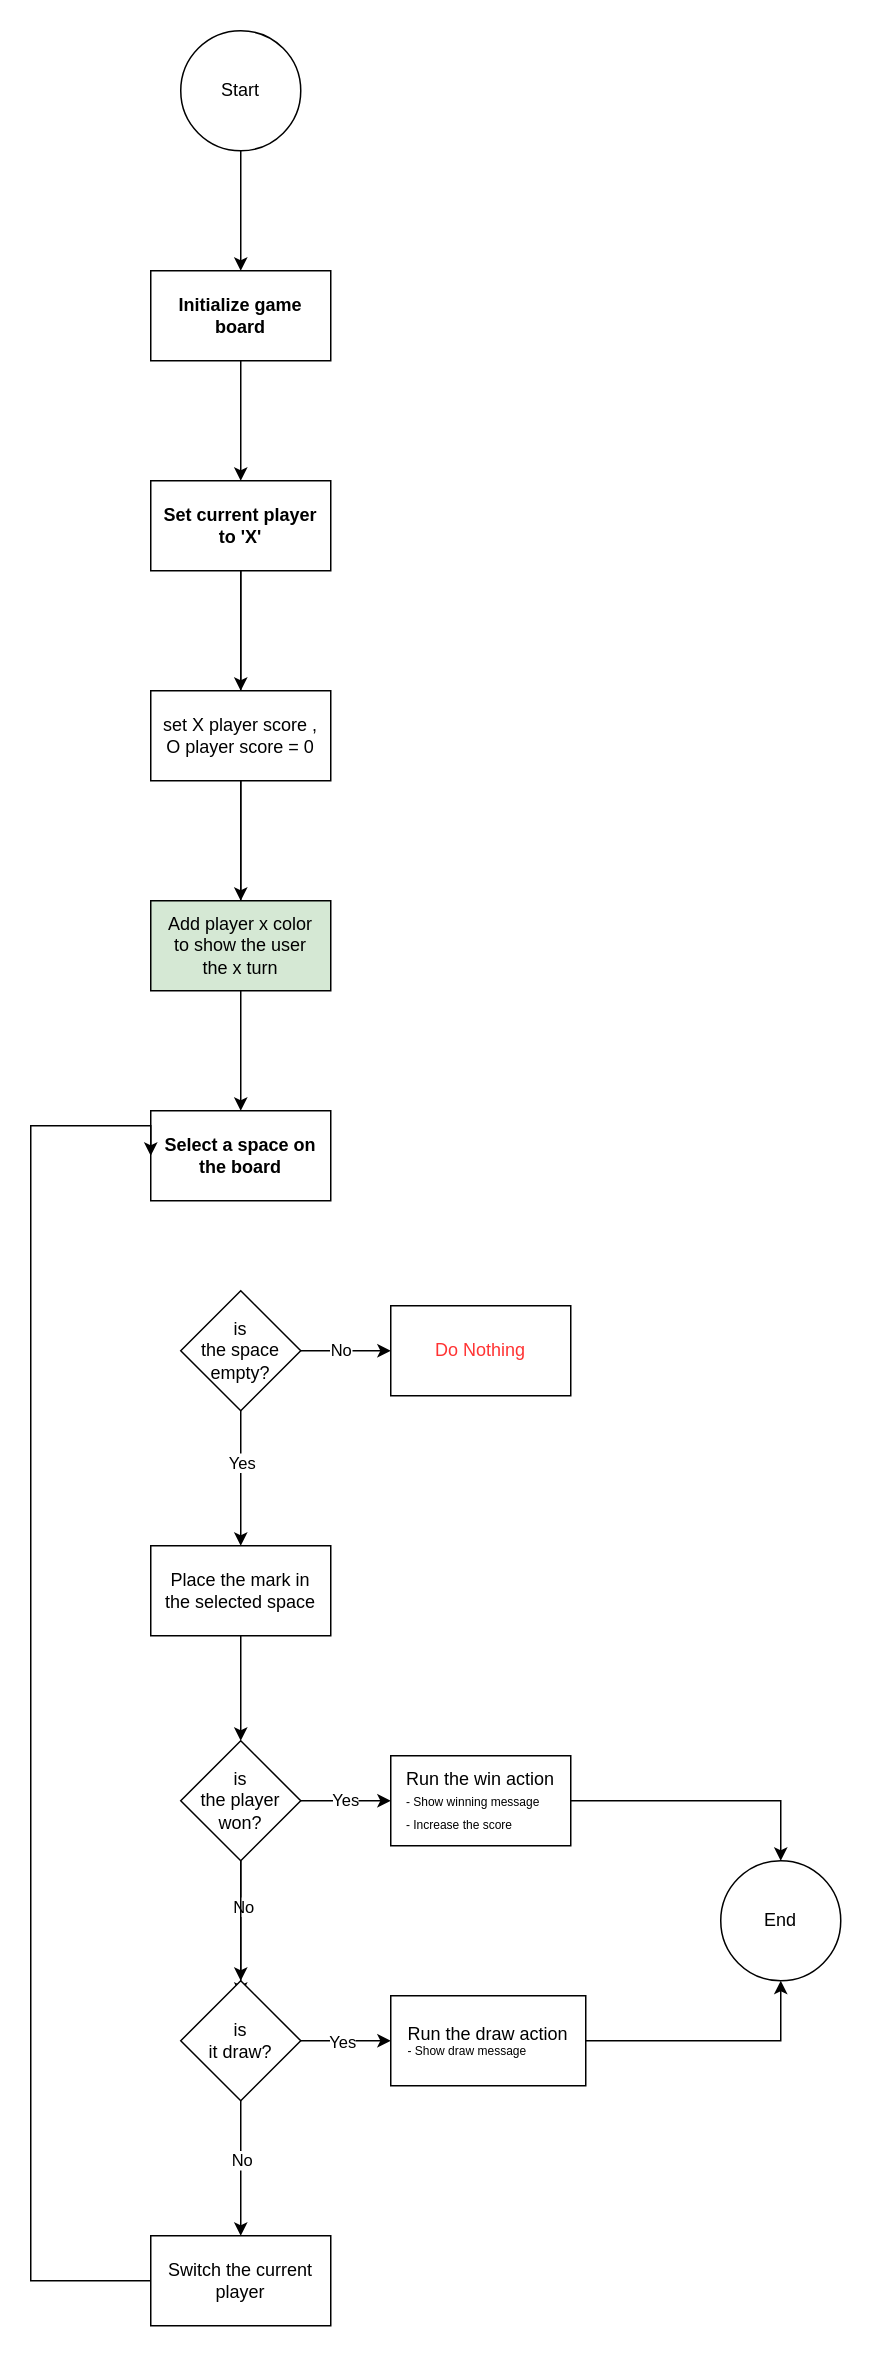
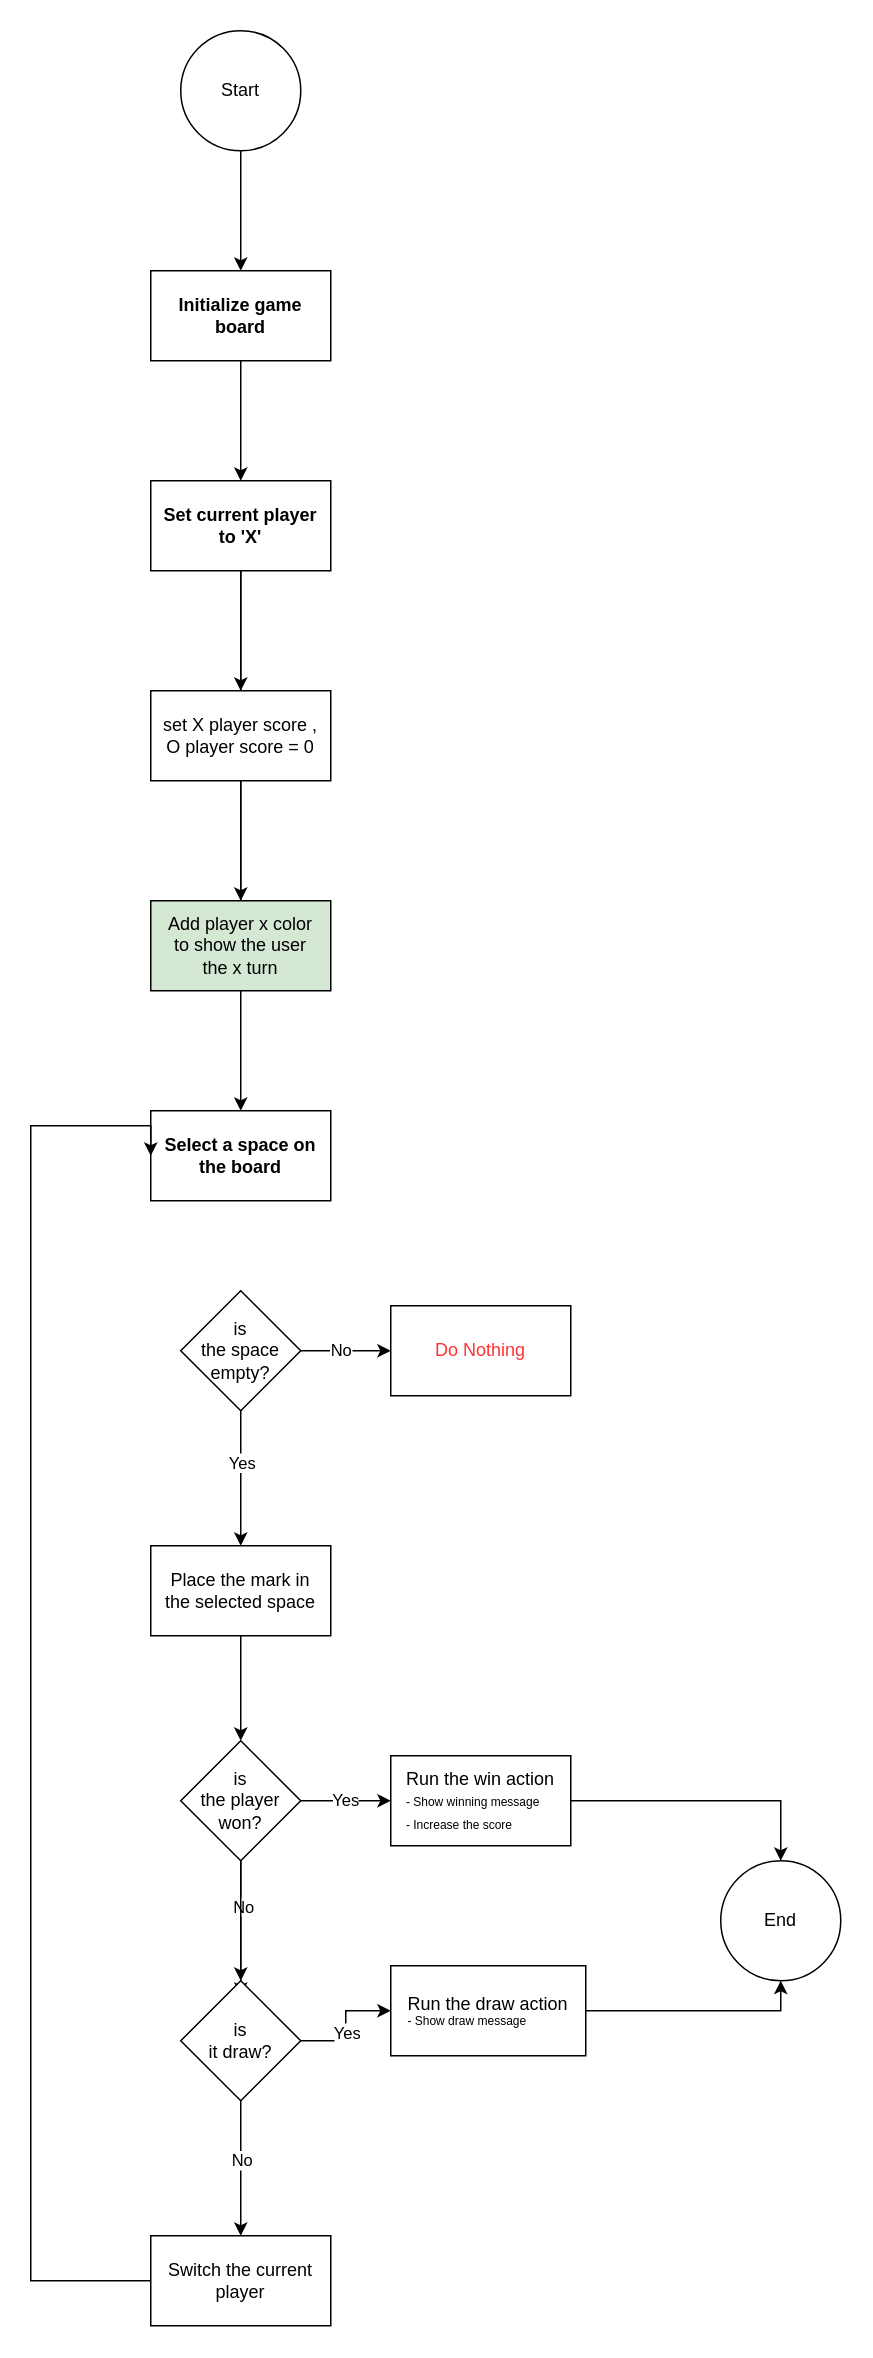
node "Run the draw action - Show draw message": moved (488, 2041) -> (488, 2011)
